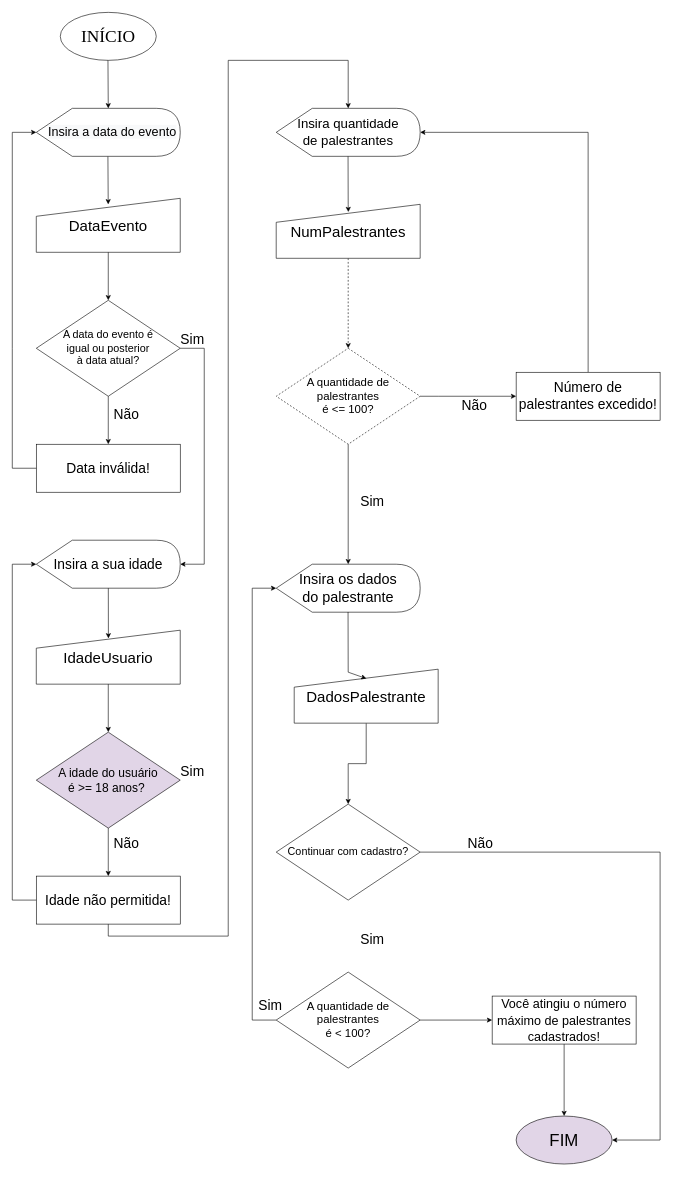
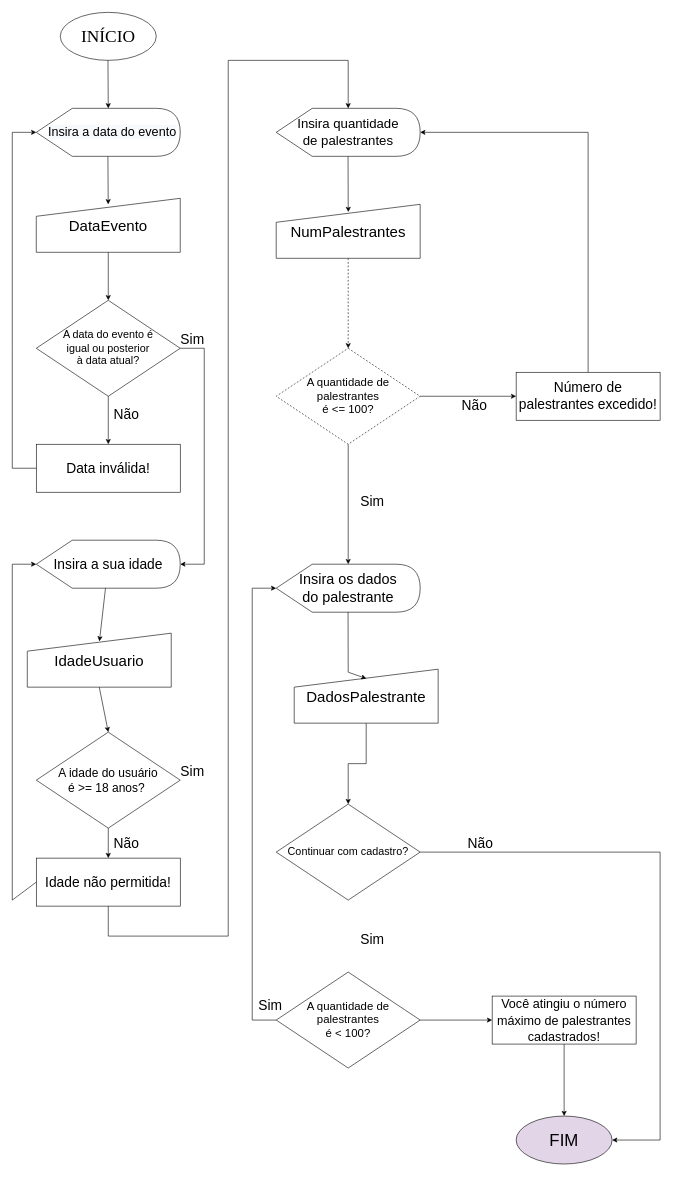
node "IdadeUsuario": moved (108, 657) -> (99, 660)
node "A idade do usuário é >= 18 anos?": fillcolor #e1d5e7 -> #ffffff
node "Idade não permitida!": moved (108, 900) -> (108, 882)
